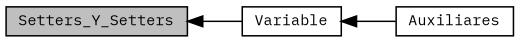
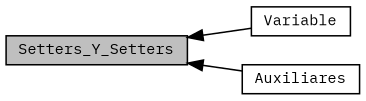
edge "Auxiliares" -> "Variable": now "Auxiliares" -> "Setters_Y_Setters"
